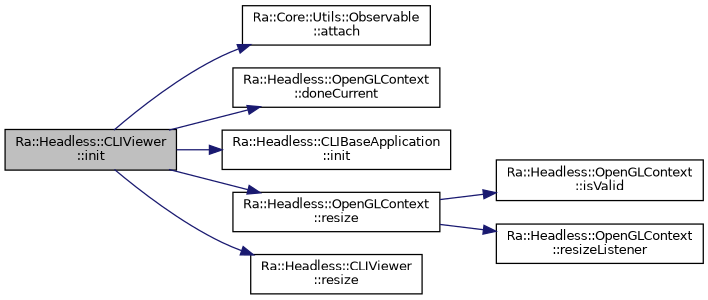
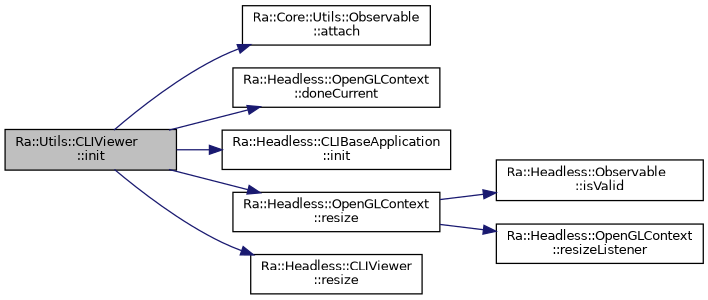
node "Ra::Headless::CLIViewer ::init": label "Ra::Headless::CLIViewer ::init" -> "Ra::Utils::CLIViewer ::init"
node "Ra::Headless::OpenGLContext ::isValid": label "Ra::Headless::OpenGLContext ::isValid" -> "Ra::Headless::Observable ::isValid"
